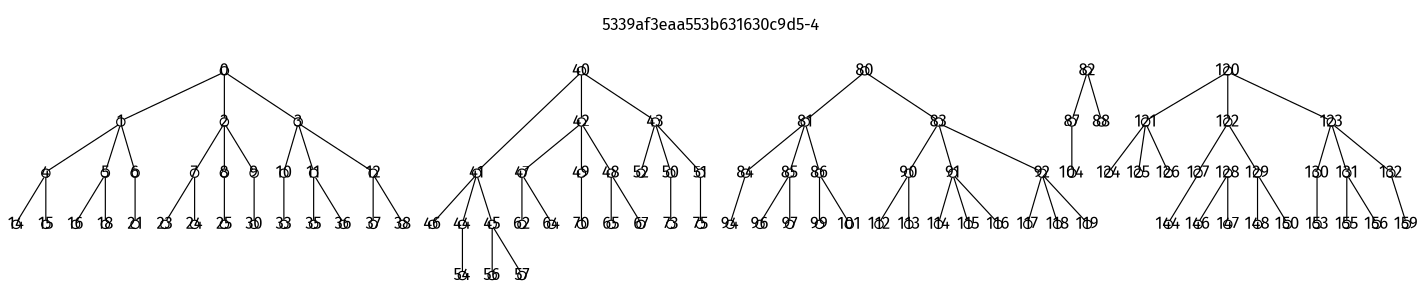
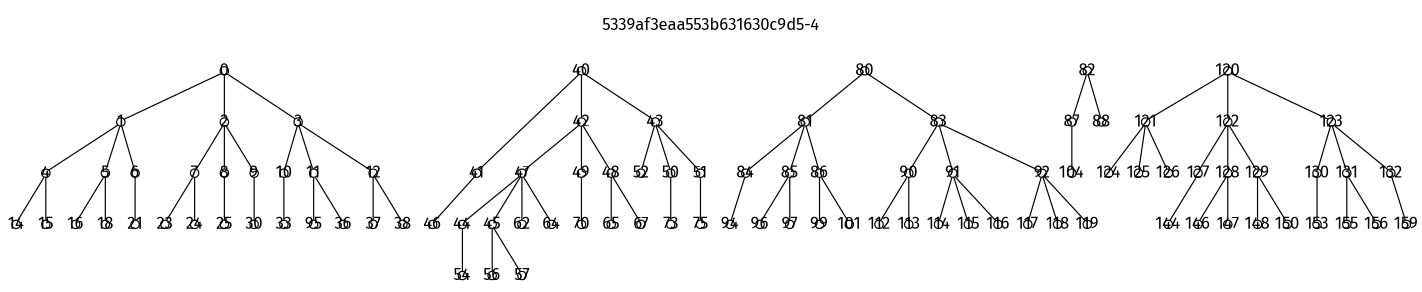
edge "122" -- "128": added
edge "41" -- "44": now "47" -- "44"
edge "41" -- "45": now "47" -- "45"
node "35": label "35" -> "95"
